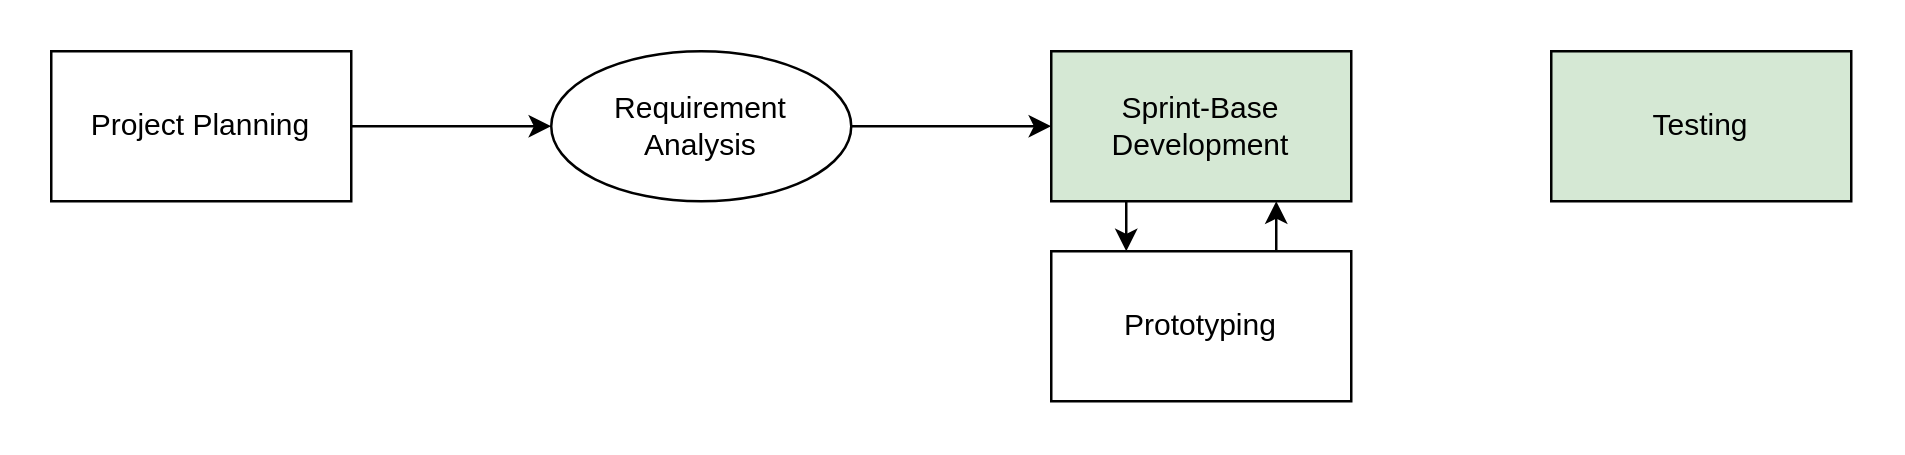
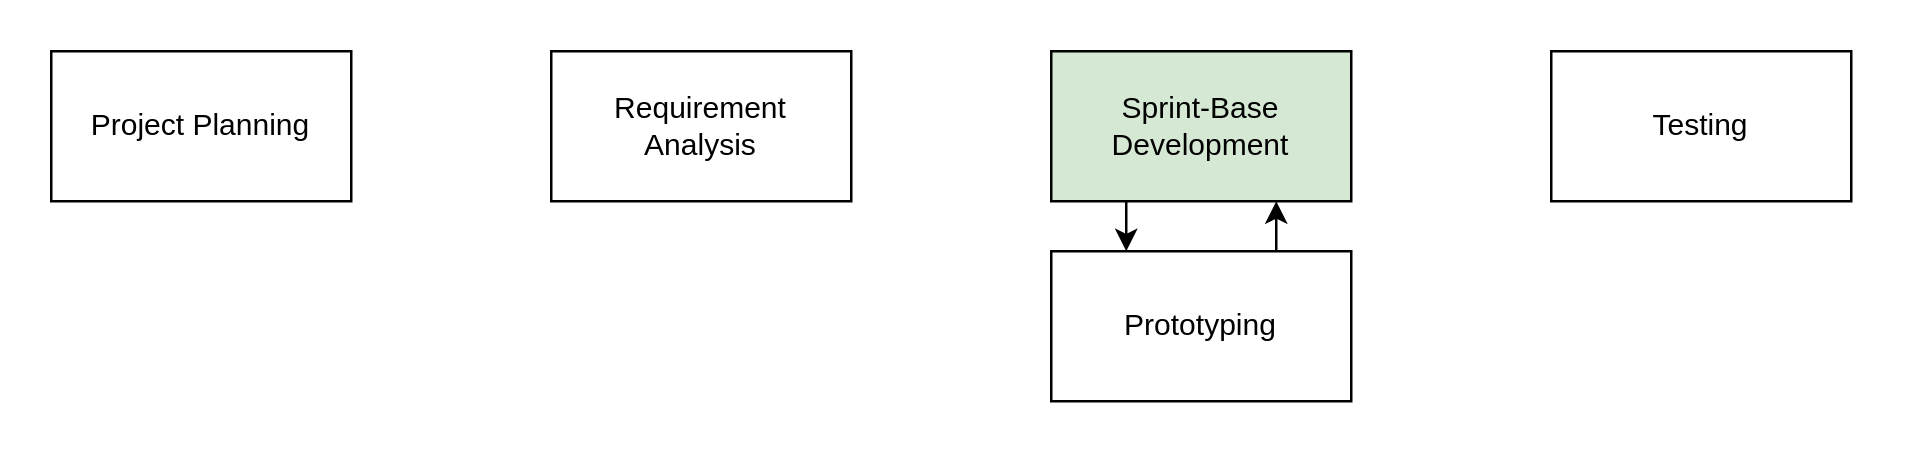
edge "Project Planning" -> "Requirement Analysis": removed
node "Requirement Analysis": shape ellipse -> rectangle
edge "Requirement Analysis" -> "Sprint-Base Development": removed
node "Testing": fillcolor #d5e8d4 -> #ffffff
